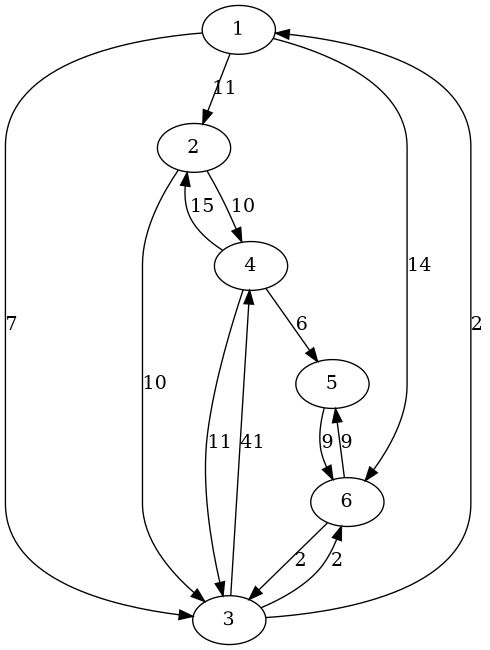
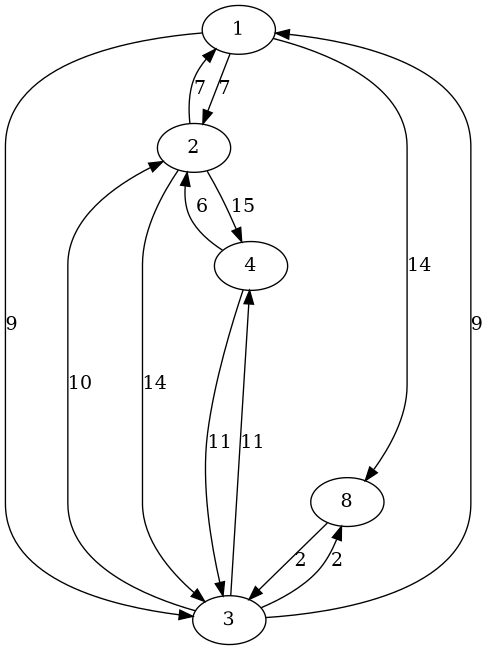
edge "2" -> "1": added, label "7"
edge "1" -> "2": label "11" -> "7"
edge "4" -> "2": label "15" -> "6"
edge "2" -> "4": label "10" -> "15"
edge "1" -> "3": label "7" -> "9"
edge "3" -> "1": label "2" -> "9"
edge "2" -> "3": label "10" -> "14"
node "5": removed
edge "3" -> "2": added, label "10"
edge "3" -> "4": label "41" -> "11"
node "6": label "6" -> "8"
